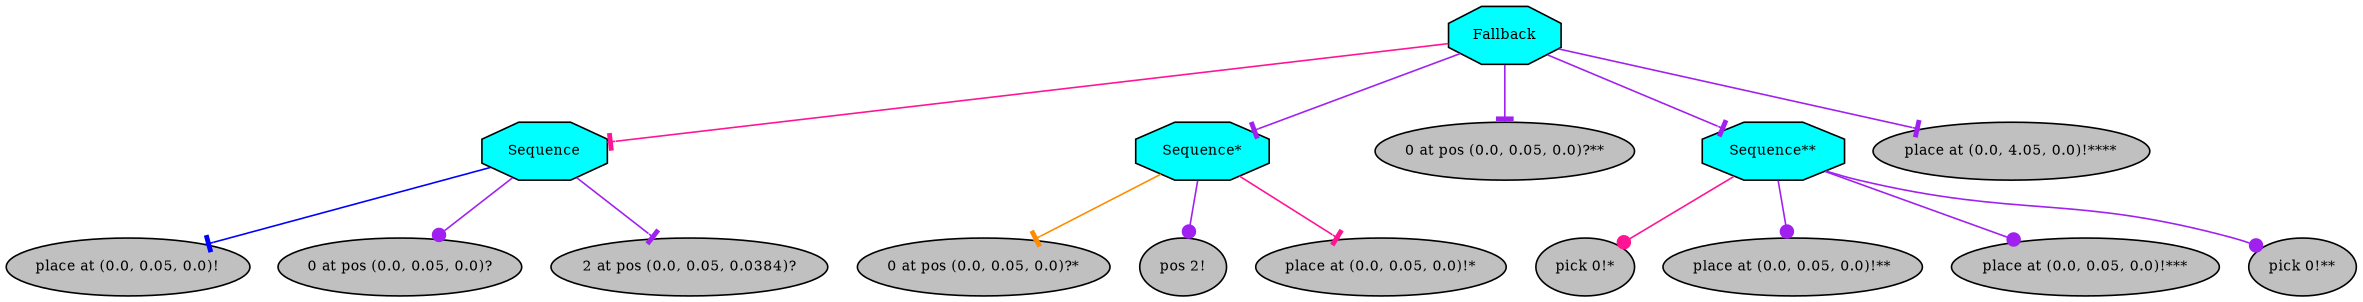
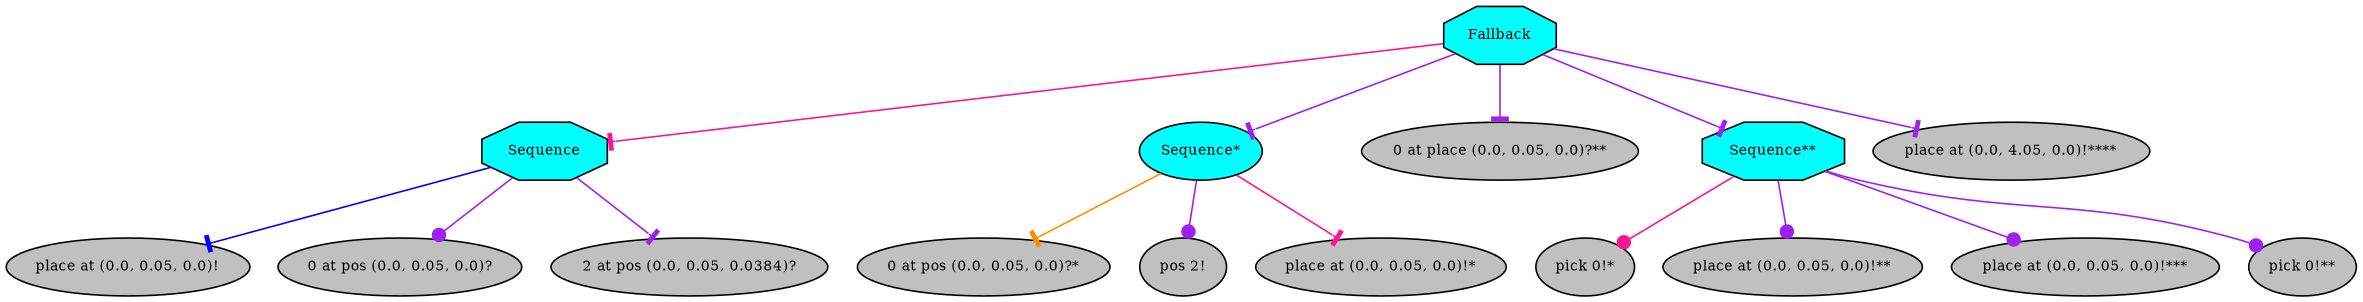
node "Sequence*": shape octagon -> ellipse
node "0 at pos (0.0, 0.05, 0.0)?**": label "0 at pos (0.0, 0.05, 0.0)?**" -> "0 at place (0.0, 0.05, 0.0)?**"
